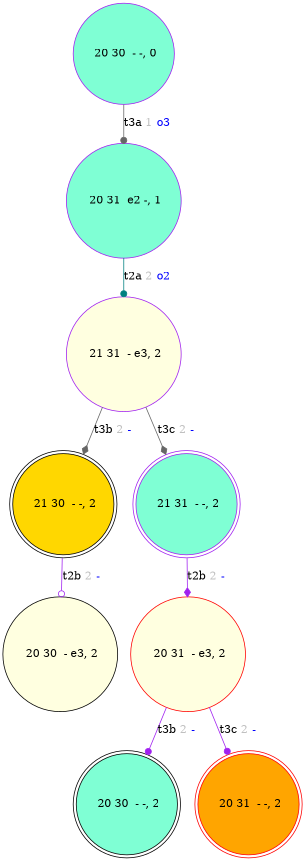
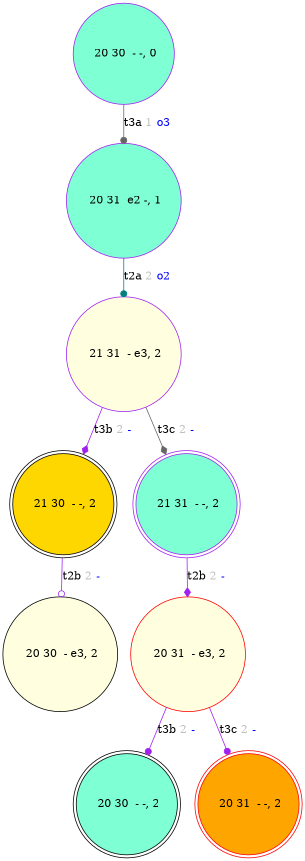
edge "21 31  - e3, 2" -> "21 30  - -, 2": color gray40 -> purple
